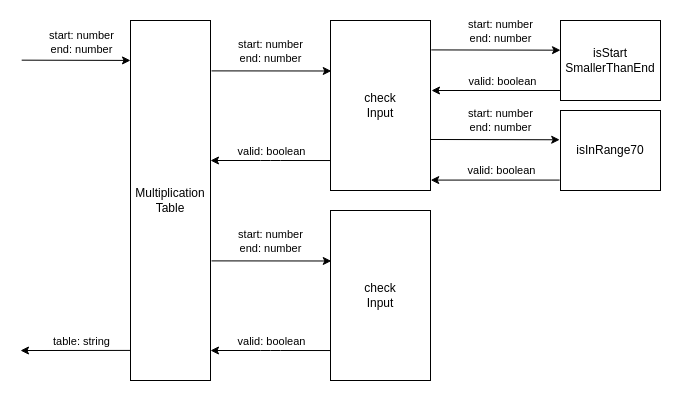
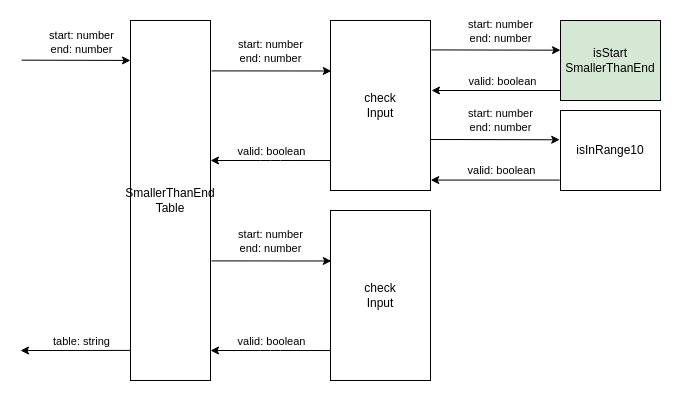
node "isStart SmallerThanEnd": fillcolor #ffffff -> #d5e8d4
node "isInRange70": label "isInRange70" -> "isInRange10"
node "Multiplication Table": label "Multiplication Table" -> "SmallerThanEnd Table"
